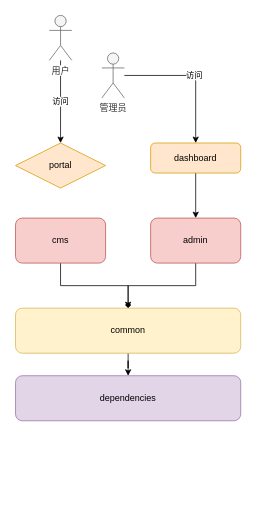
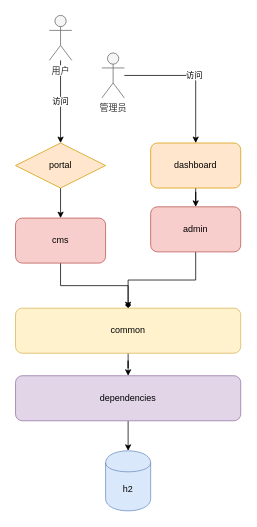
node "dashboard": size 90x30 -> 90x45
edge "portal" -> "cms": added
node "admin": moved (195, 240) -> (195, 229)
edge "dependencies" -> "h2": added
node "h2": added
